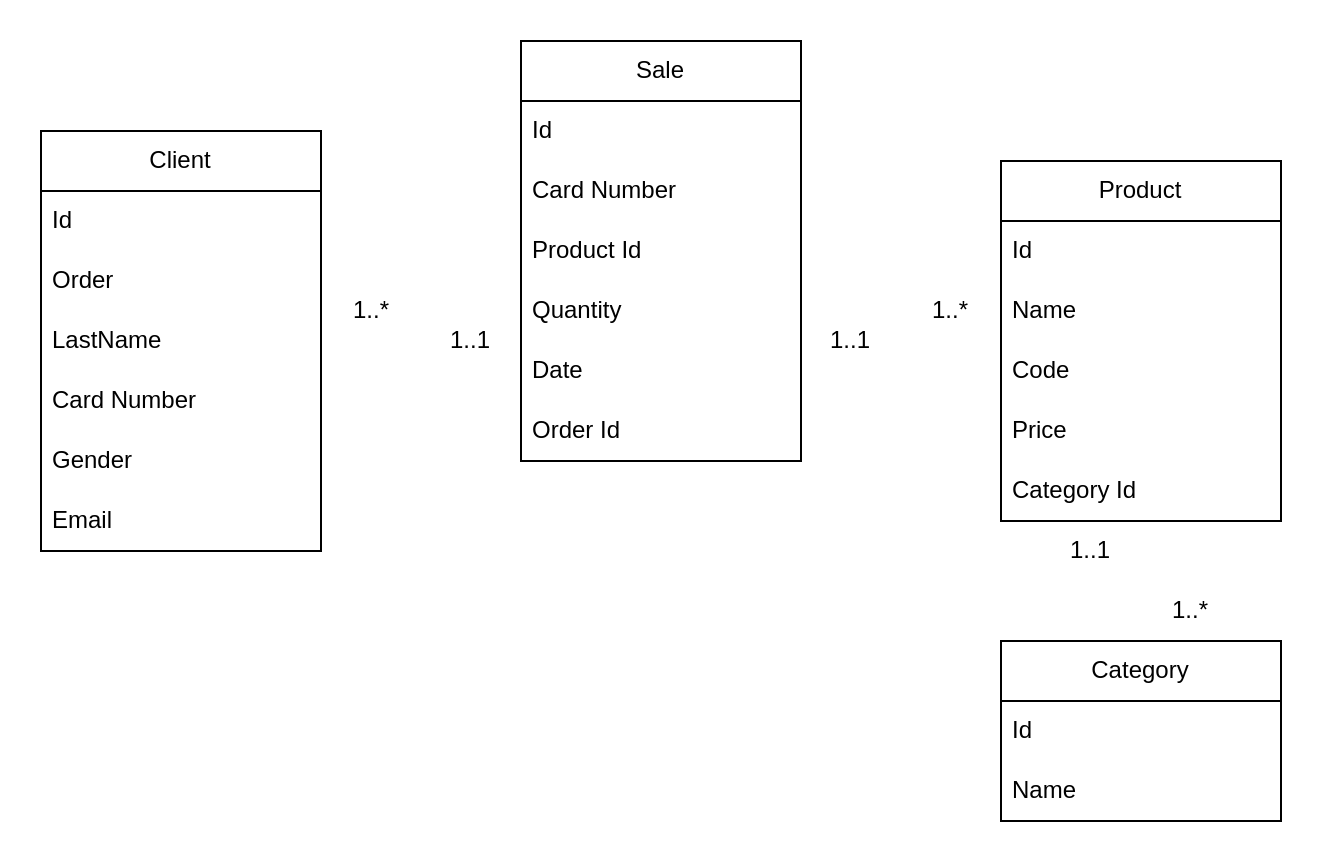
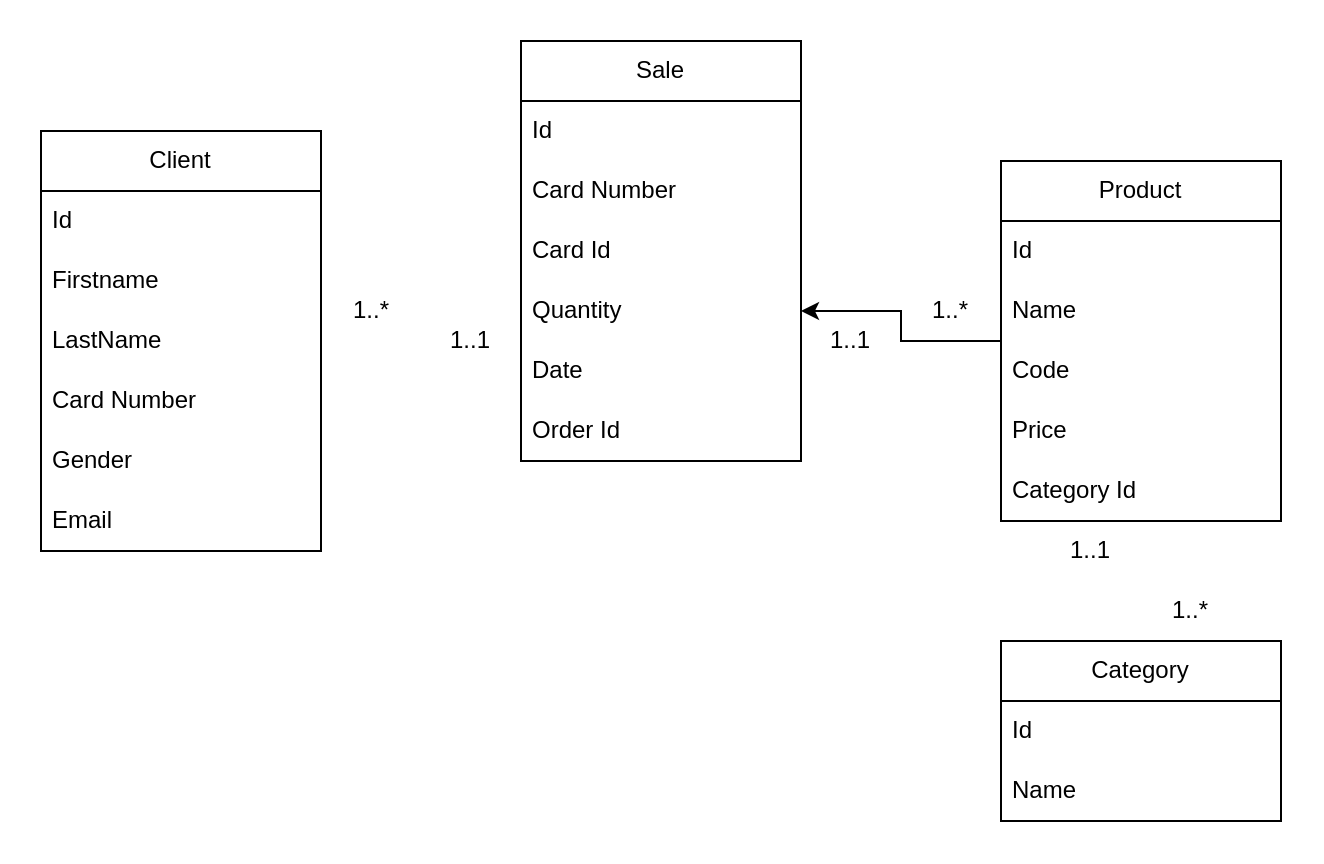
node "Product Id": label "Product Id" -> "Card Id"
node "Order": label "Order" -> "Firstname"
edge "Product" -> "Quantity": added
